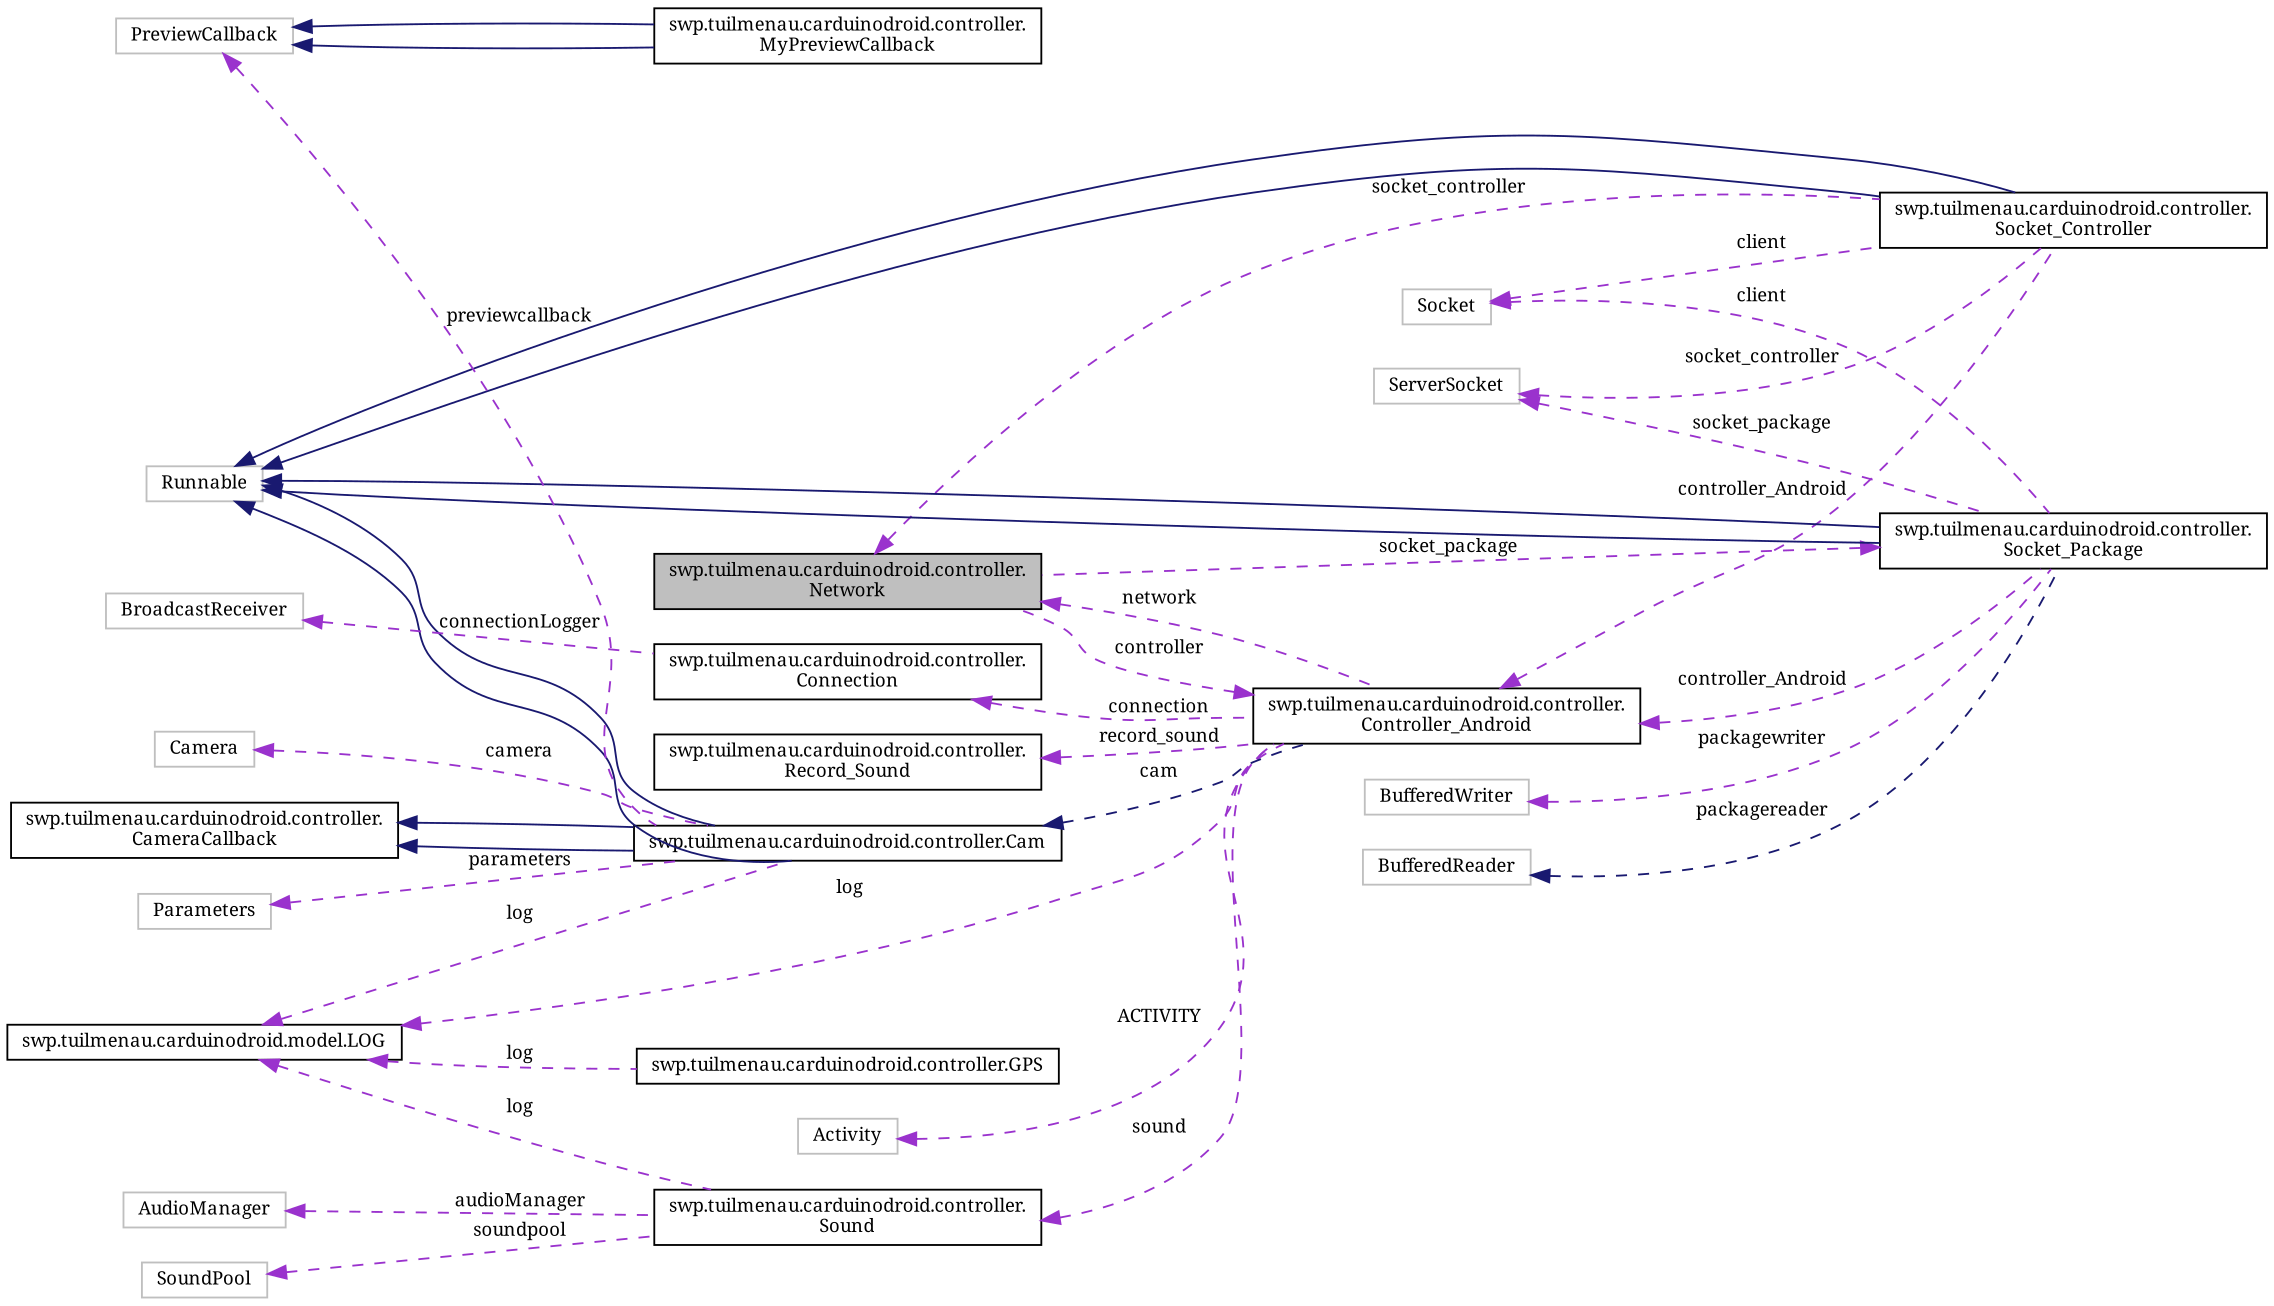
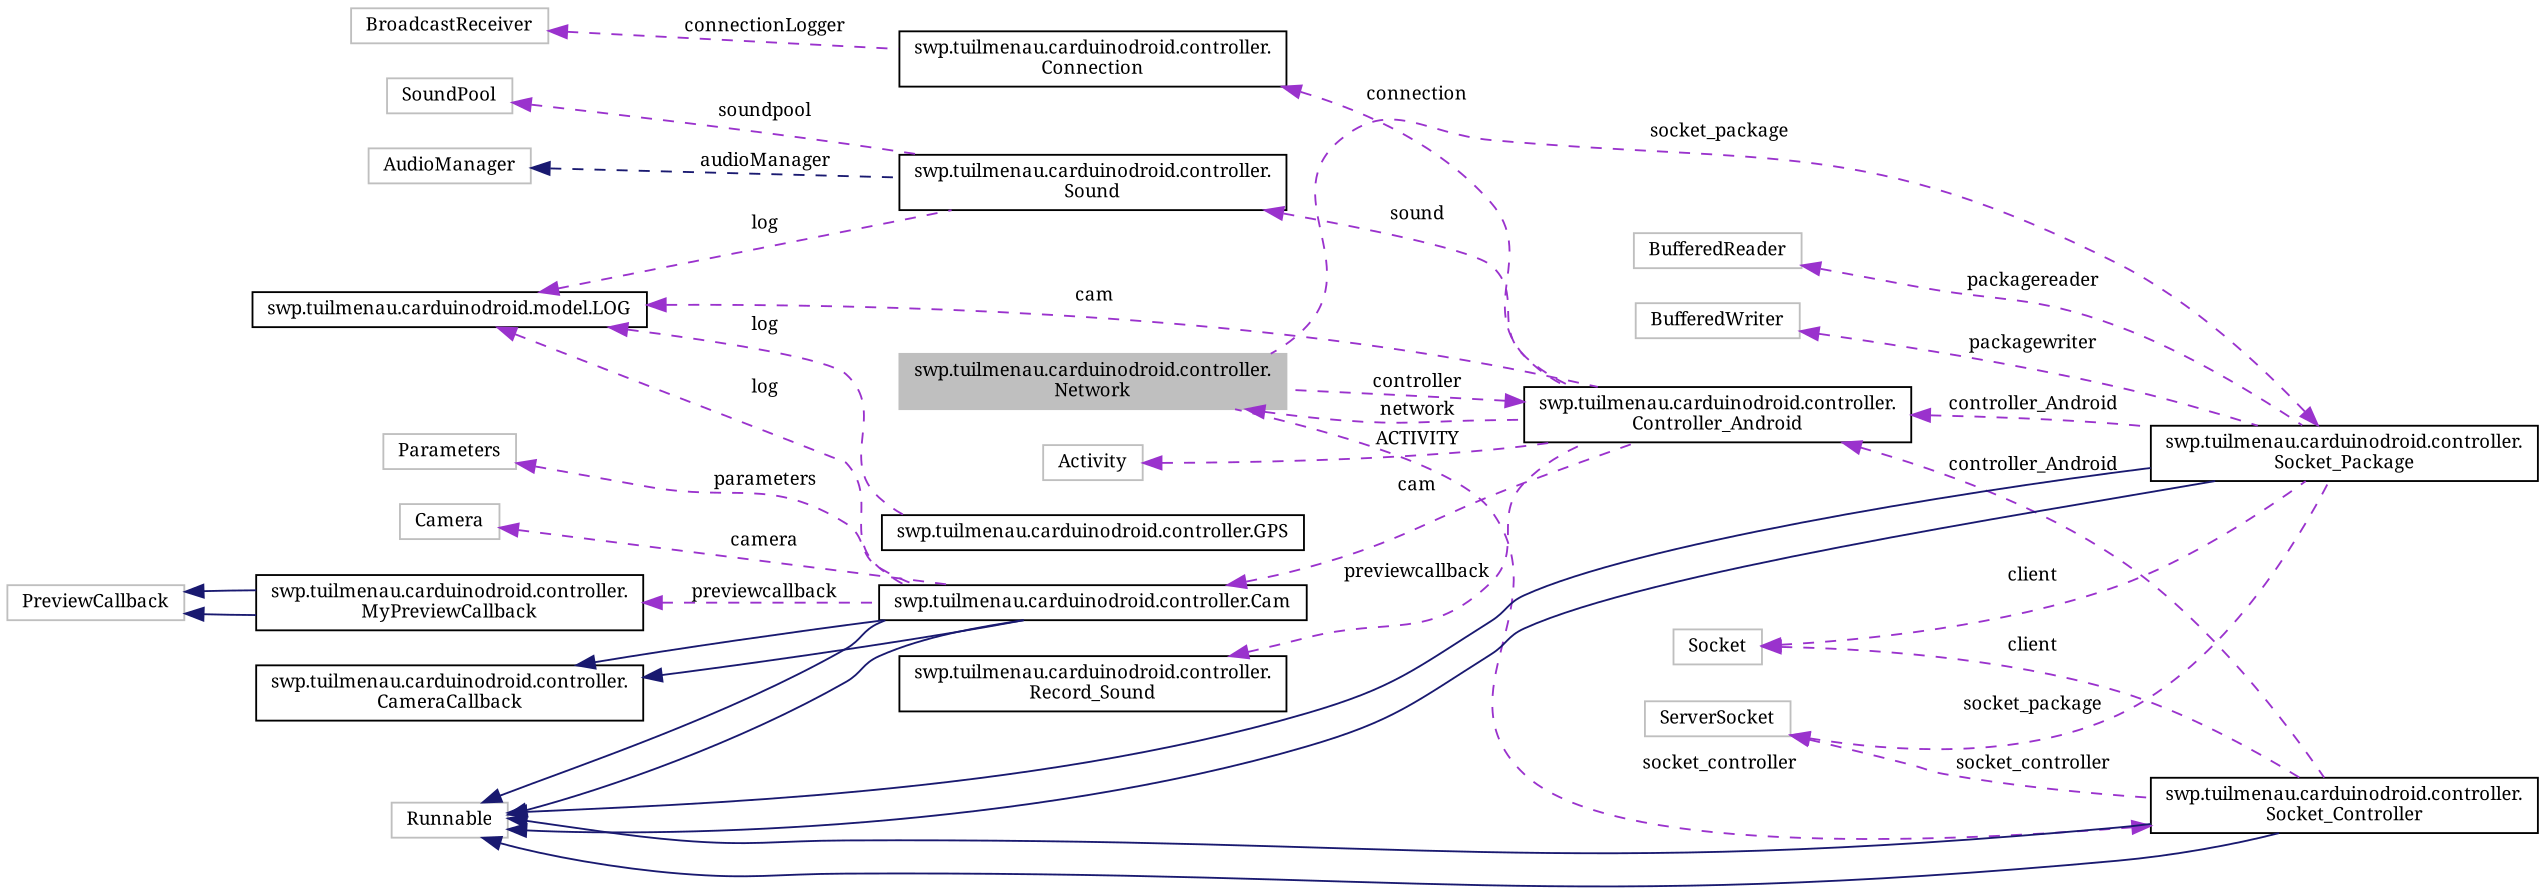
edge "swp.tuilmenau.carduinodroid.controller. Socket_Controller" -> "swp.tuilmenau.carduinodroid.controller. Network": reversed
edge "swp.tuilmenau.carduinodroid.controller.Cam" -> "PreviewCallback": now "swp.tuilmenau.carduinodroid.controller.Cam" -> "swp.tuilmenau.carduinodroid.controller. MyPreviewCallback"
node "swp.tuilmenau.carduinodroid.controller. Network": color black -> grey75
edge "swp.tuilmenau.carduinodroid.controller. Controller_Android" -> "swp.tuilmenau.carduinodroid.controller. Record_Sound": label " record_sound" -> " previewcallback"
edge "swp.tuilmenau.carduinodroid.controller. Controller_Android" -> "swp.tuilmenau.carduinodroid.controller.Cam": color midnightblue -> darkorchid3
edge "swp.tuilmenau.carduinodroid.controller. Socket_Package" -> "BufferedReader": color midnightblue -> darkorchid3
edge "swp.tuilmenau.carduinodroid.controller. Controller_Android" -> "swp.tuilmenau.carduinodroid.model.LOG": label " log" -> " cam"
edge "swp.tuilmenau.carduinodroid.controller. Sound" -> "AudioManager": color darkorchid3 -> midnightblue
